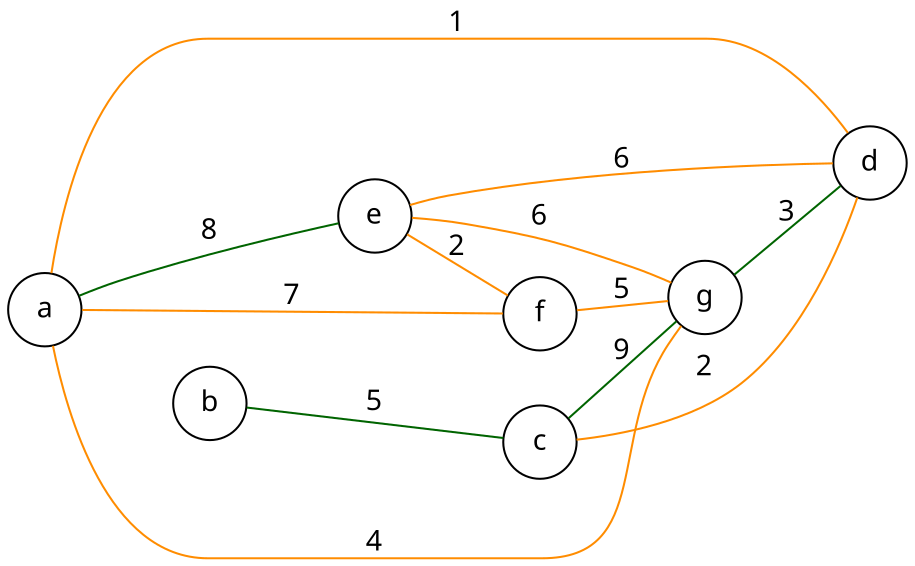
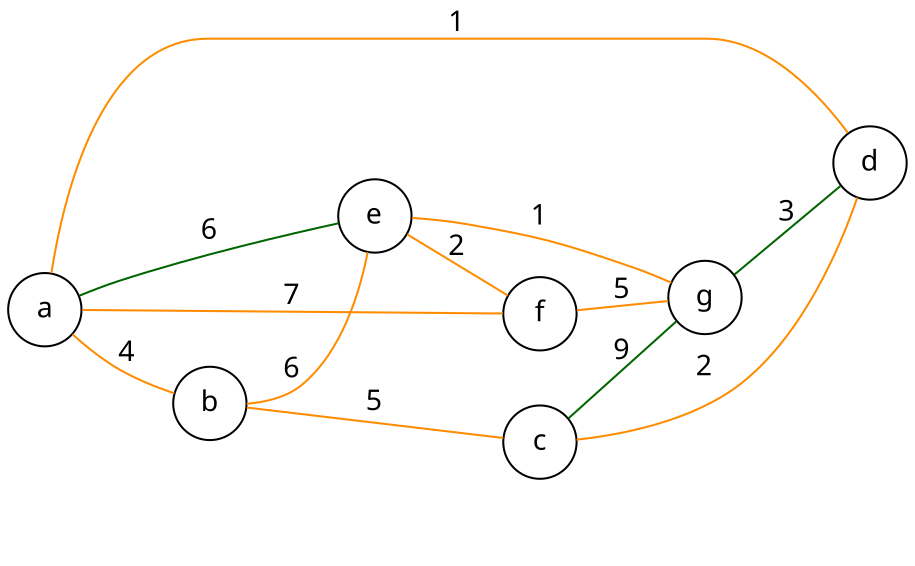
edge "d" -- "e": now "b" -- "e"
edge "e" -- "g": label "6" -> "1"
edge "e" -- "a": label "8" -> "6"
edge "b" -- "c": color darkgreen -> darkorange
edge "g" -- "a": now "b" -- "a"
